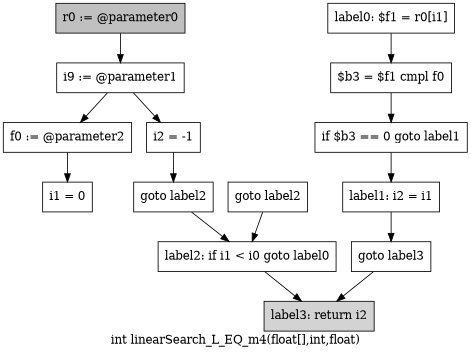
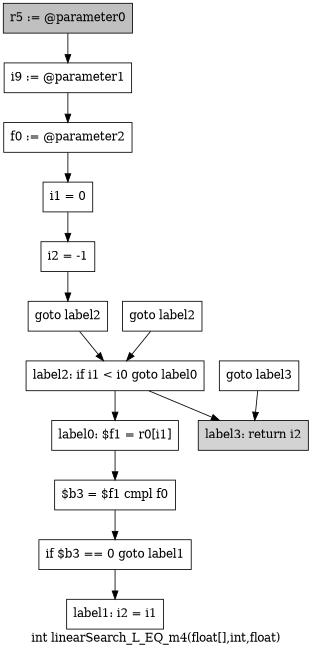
node "r0 := @parameter0": label "r0 := @parameter0" -> "r5 := @parameter0"
edge "i9 := @parameter1" -> "i2 = -1": now "i1 = 0" -> "i2 = -1"
edge "label1: i2 = i1" -> "goto label3": removed
edge "label2: if i1 < i0 goto label0" -> "label0: $f1 = r0[i1]": added
